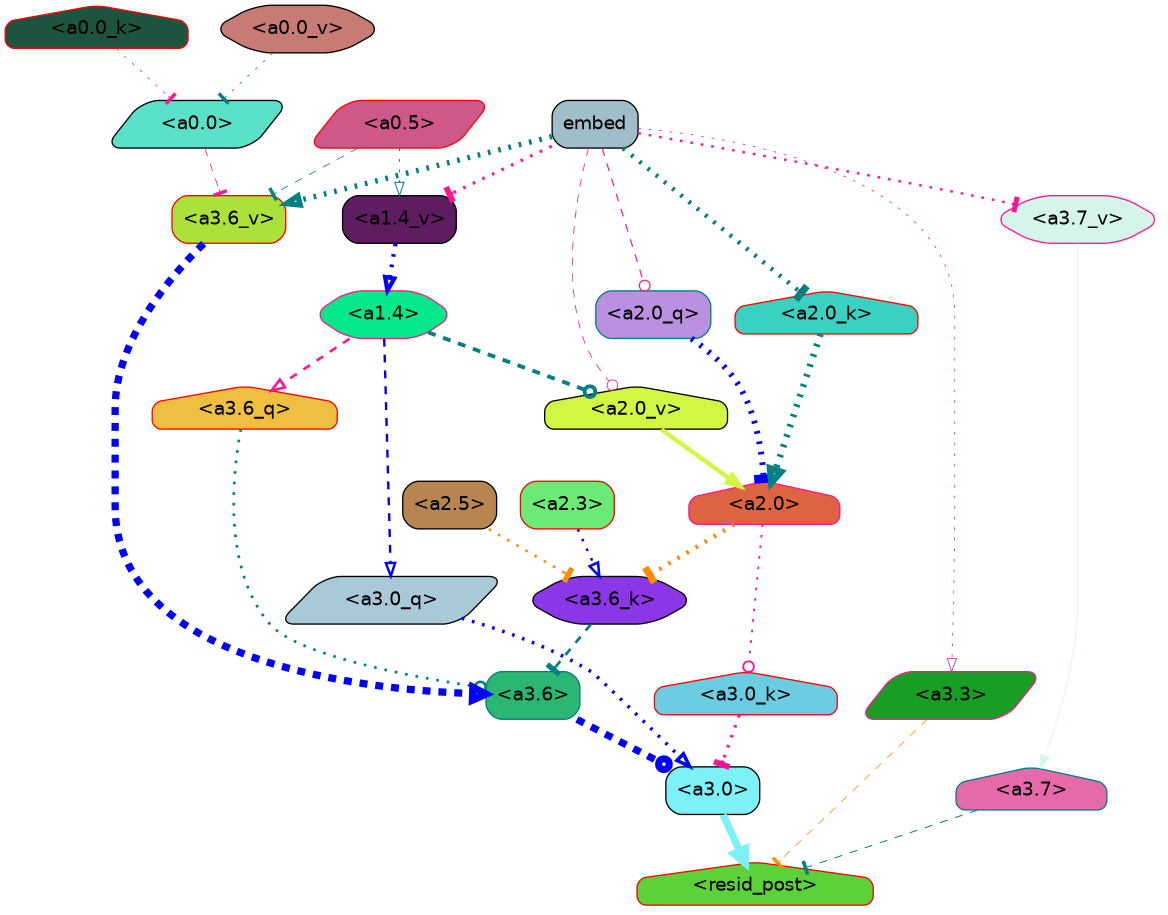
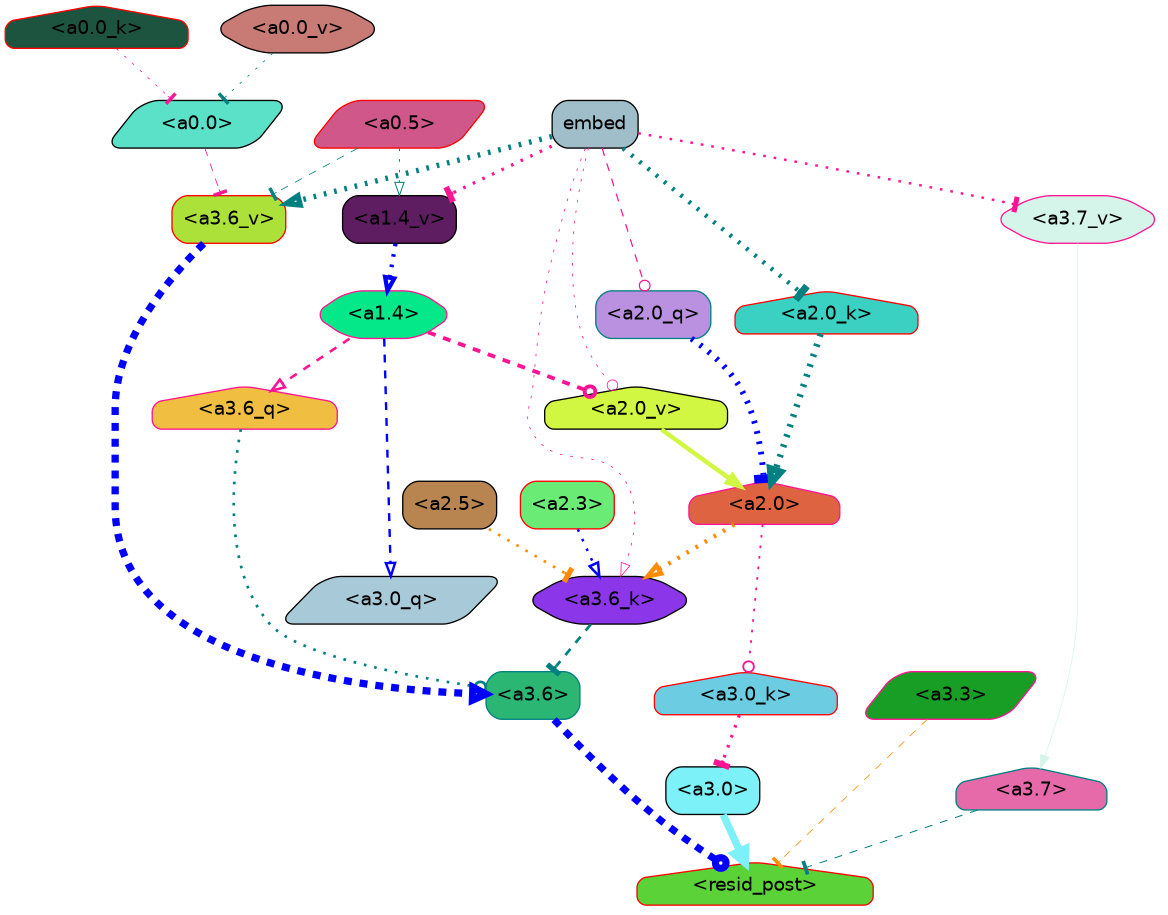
edge "embed" -> "<a2.0_v>": style dashed -> dotted
edge "embed" -> "<a3.3>": now "embed" -> "<a3.6_k>"
edge "<a1.4>" -> "<a2.0_v>": color teal -> deeppink
node "<a3.6_q>": color red -> deeppink
edge "<a2.0>" -> "<a3.6_k>": arrowhead tee -> onormal
edge "<a3.0_q>" -> "<a3.0>": removed
edge "<a3.6>" -> "<a3.0>": now "<a3.6>" -> "<resid_post>"
